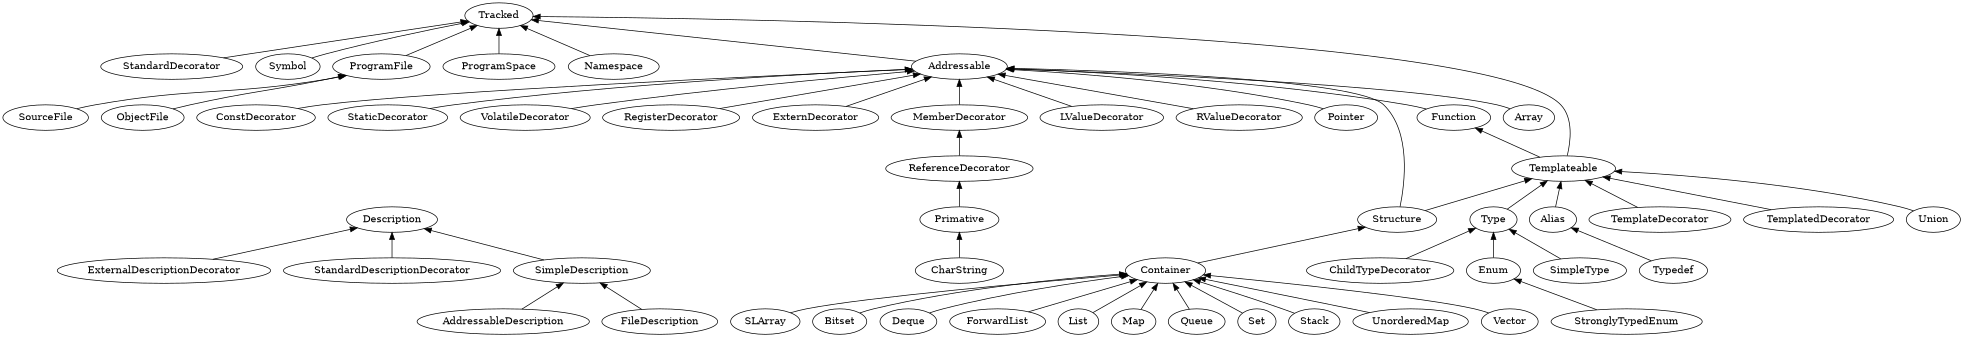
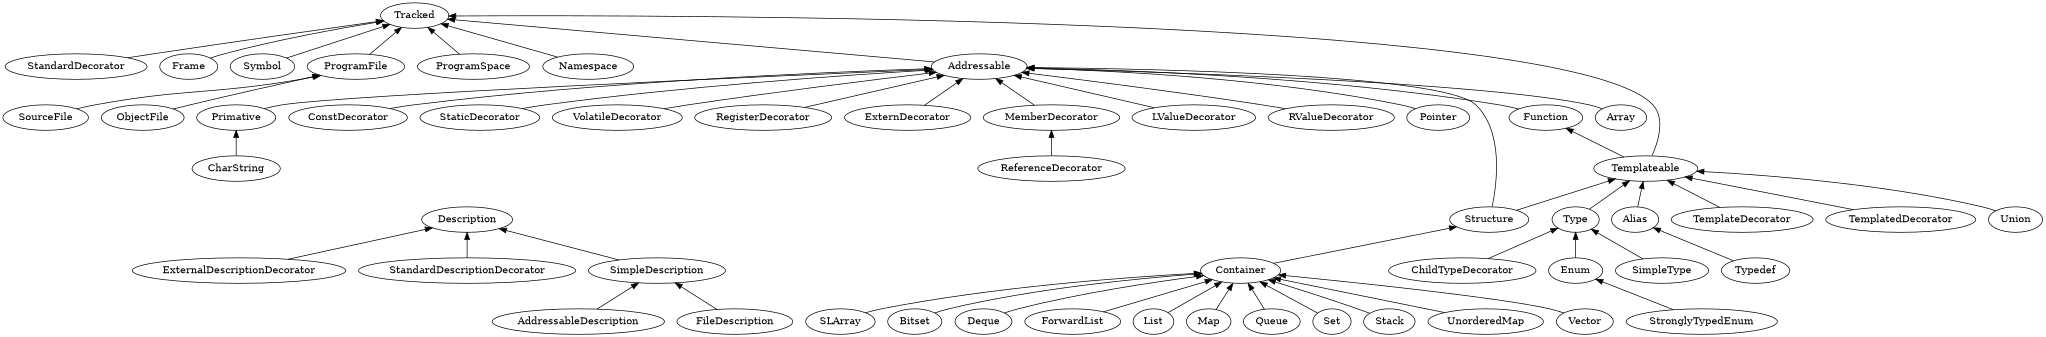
node "Frame": added
edge "Primative" -> "ReferenceDecorator": now "Primative" -> "Addressable"
